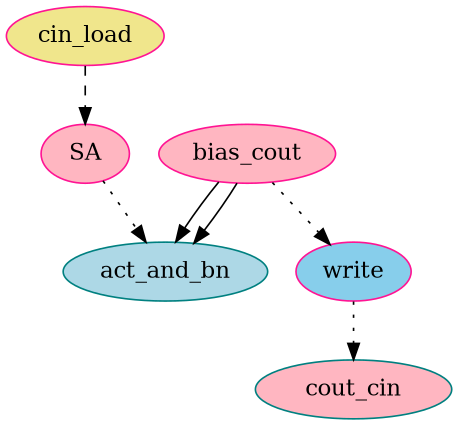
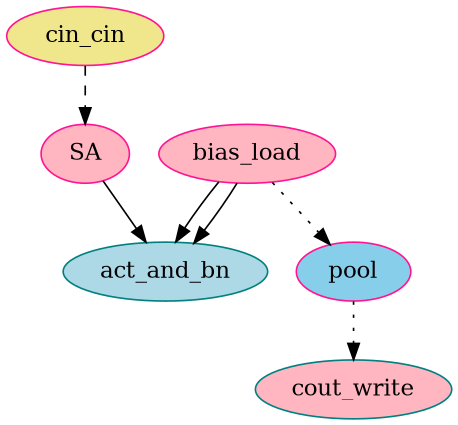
node "cin_load": label "cin_load" -> "cin_cin"
node "bias_cout": label "bias_cout" -> "bias_load"
edge "SA" -> "act_and_bn": style dotted -> solid
node "write": label "write" -> "pool"
node "cout_cin": label "cout_cin" -> "cout_write"
